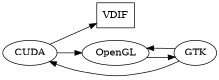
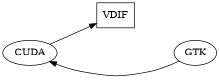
node "OpenGL": removed
